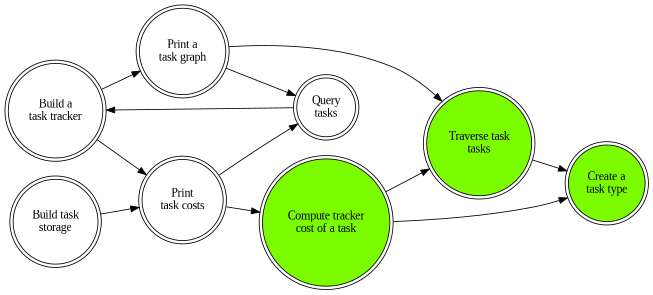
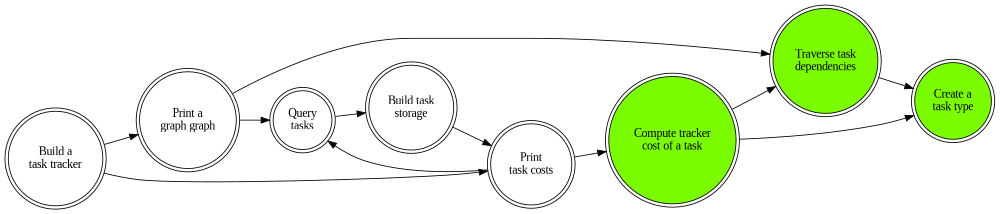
node "Print a task graph": label "Print a task graph" -> "Print a graph graph"
edge "Query tasks" -> "Build a task tracker": now "Query tasks" -> "Build task storage"
node "Traverse task tasks": label "Traverse task tasks" -> "Traverse task dependencies"
